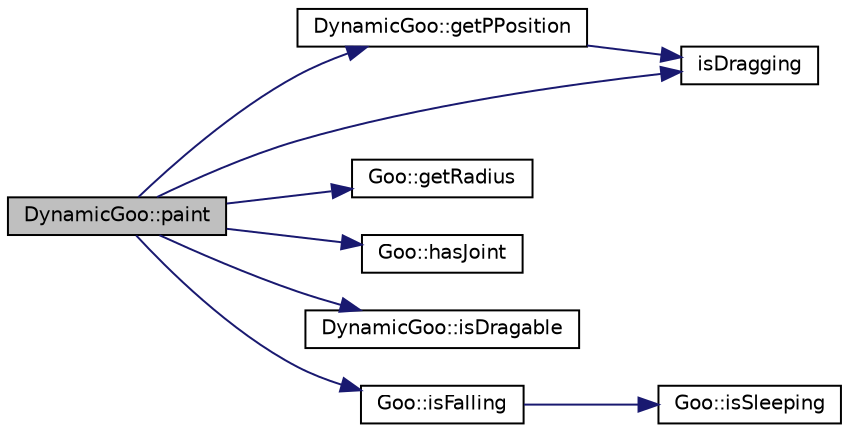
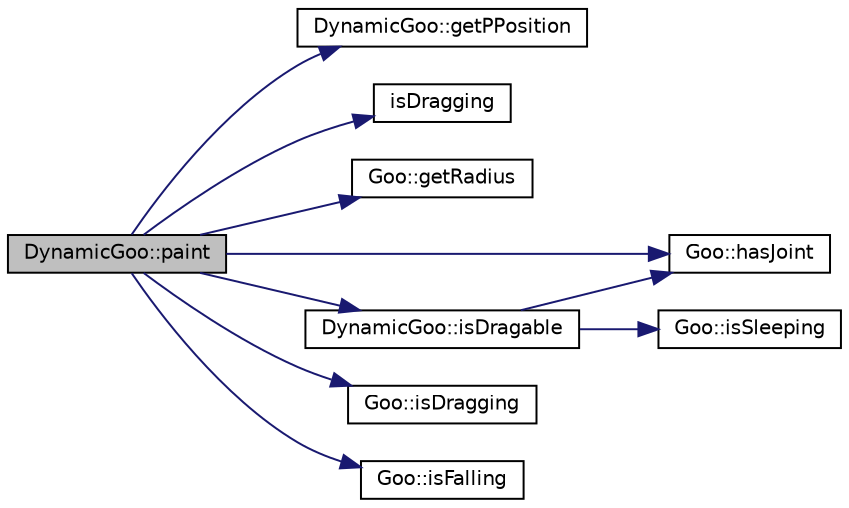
edge "DynamicGoo::getPPosition" -> "isDragging": removed
edge "DynamicGoo::isDragable" -> "Goo::hasJoint": added
node "Goo::isDragging": added
edge "Goo::isFalling" -> "Goo::isSleeping": now "DynamicGoo::isDragable" -> "Goo::isSleeping"
